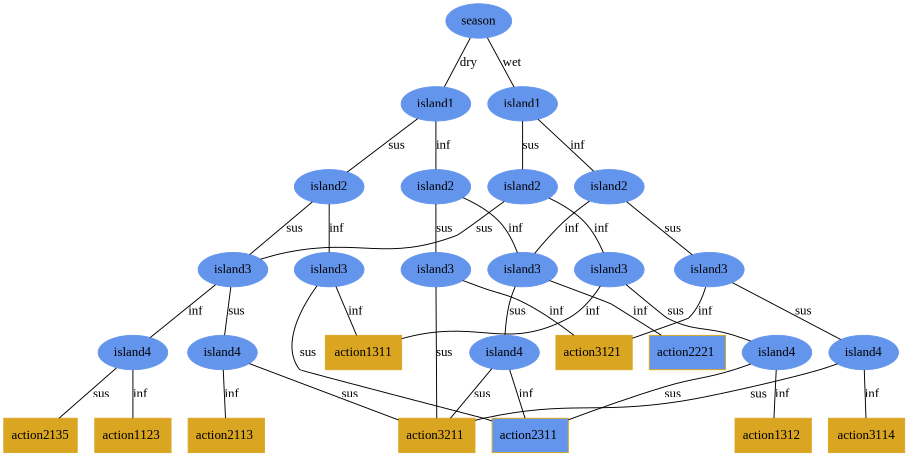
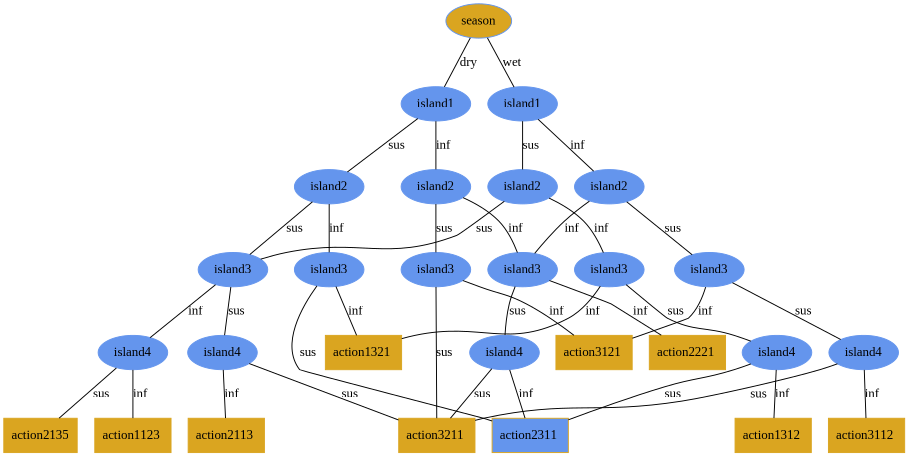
node "season": fillcolor cornflowerblue -> goldenrod
node "action1311": label "action1311" -> "action1321"
node "action2221": fillcolor cornflowerblue -> goldenrod
node "action3114": label "action3114" -> "action3112"
